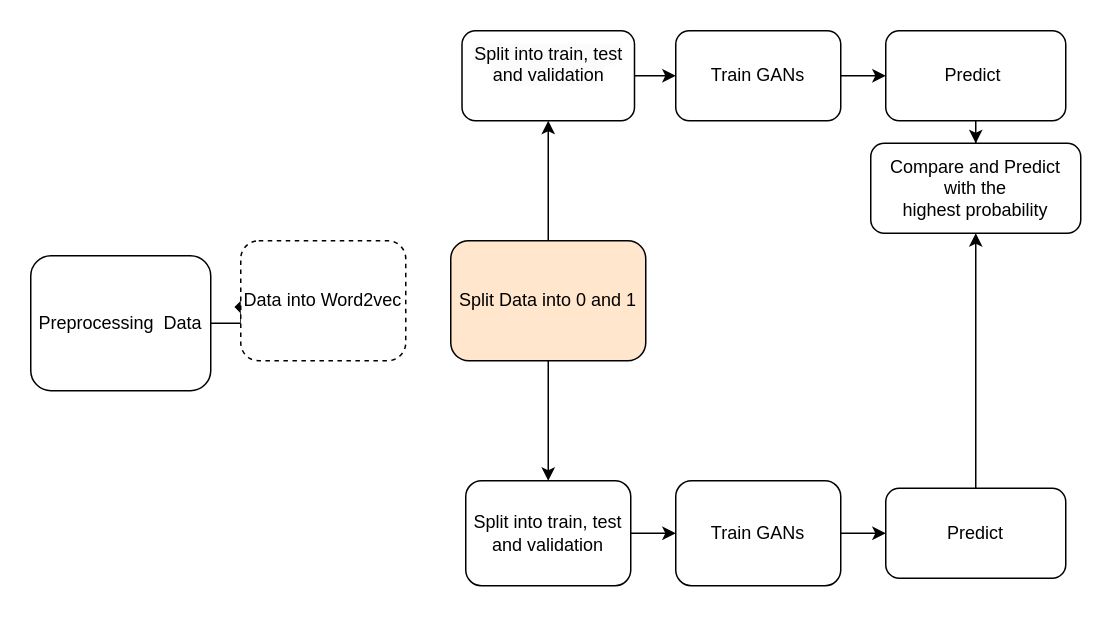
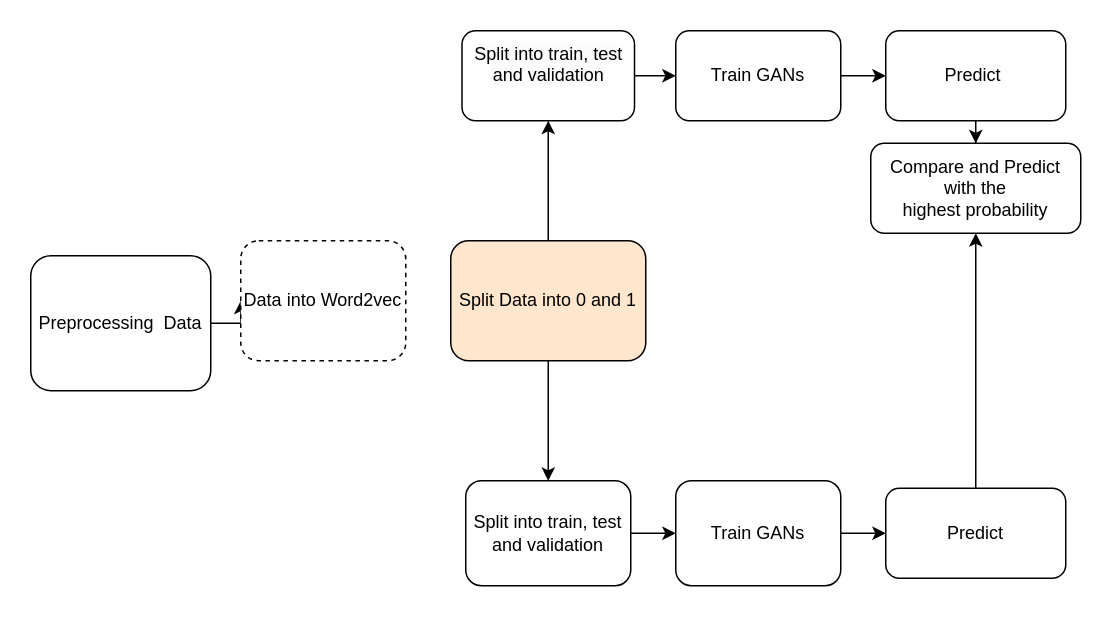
edge "Preprocessing Data" -> "Data into Word2vec": arrowhead diamond -> classic
